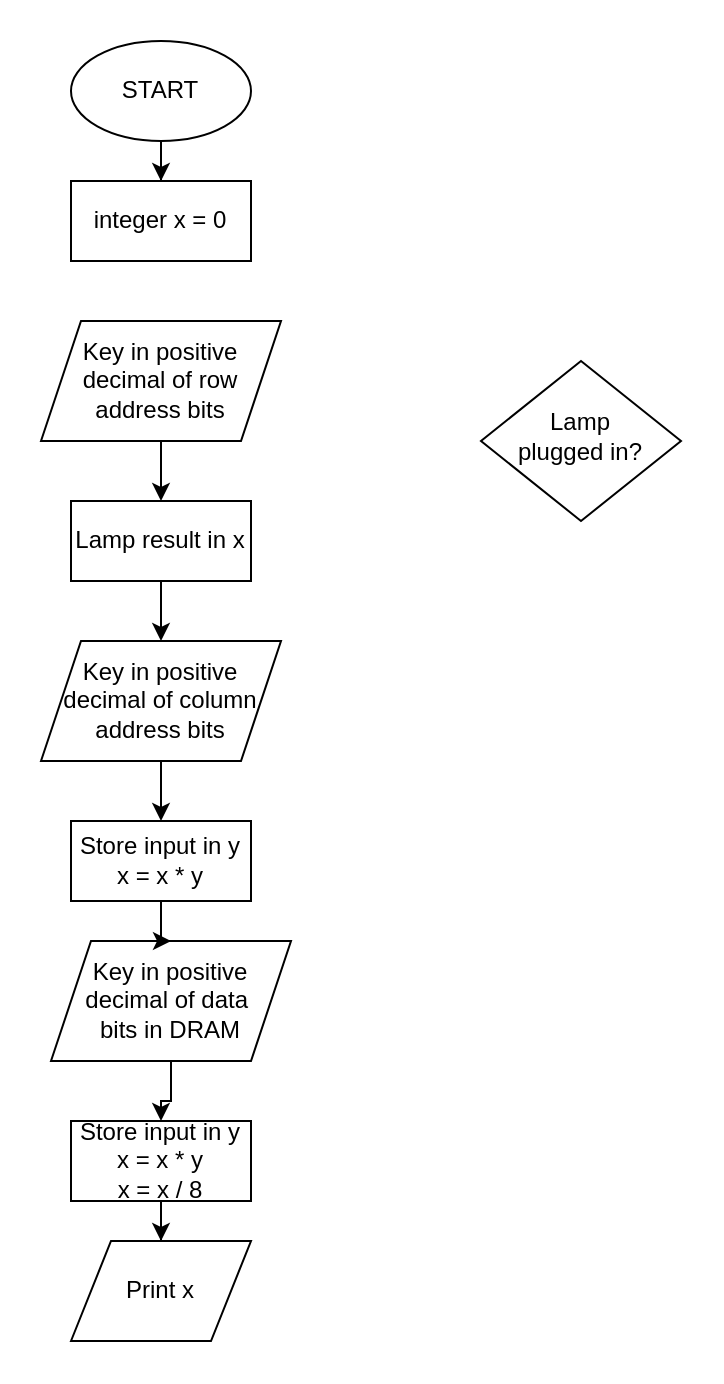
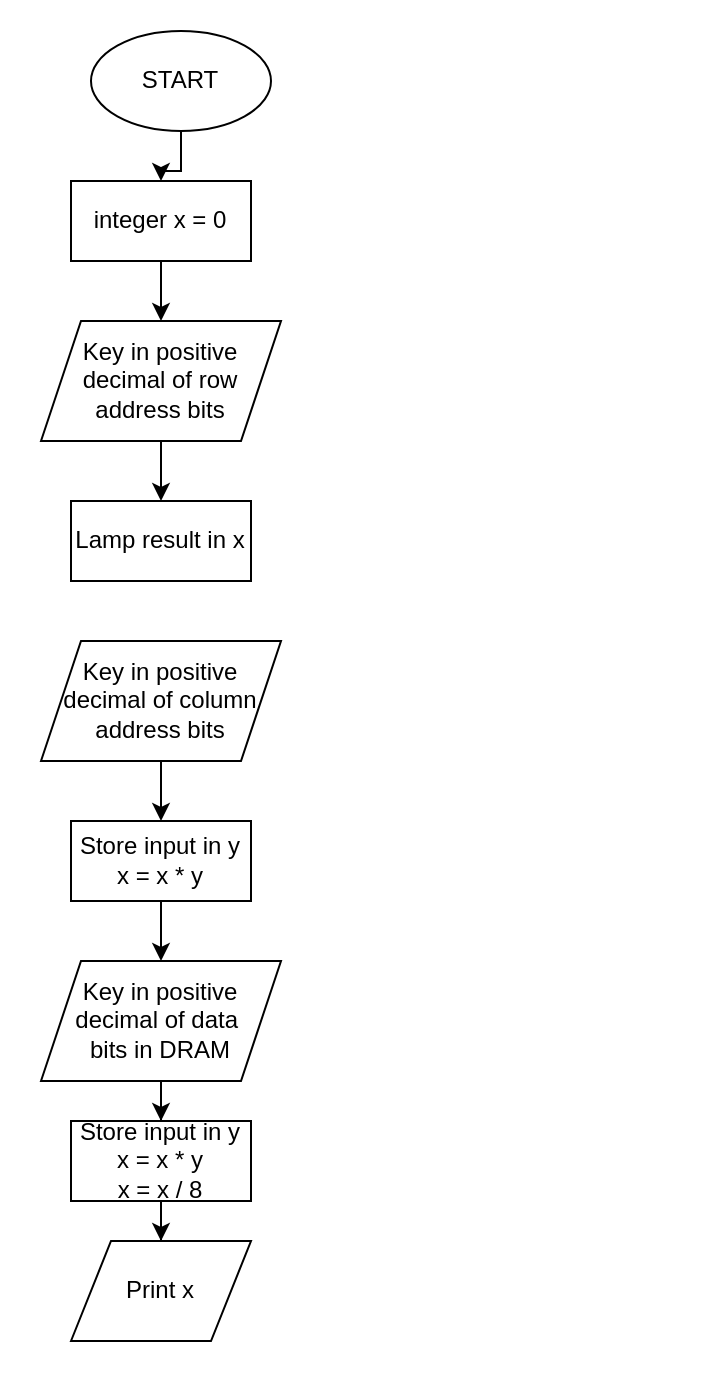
node "START": moved (161, 91) -> (181, 81)
edge "integer x = 0" -> "Key in positive decimal of row address bits": added
node "Lamp plugged in?": removed
edge "Lamp result in x" -> "Key in positive decimal of column address bits": removed
node "Key in positive decimal of data bits in DRAM": moved (171, 1001) -> (161, 1021)
